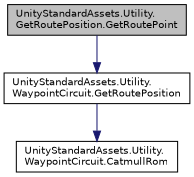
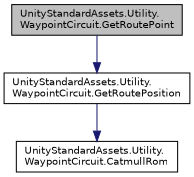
node "UnityStandardAssets.Utility. GetRoutePosition.GetRoutePoint": label "UnityStandardAssets.Utility. GetRoutePosition.GetRoutePoint" -> "UnityStandardAssets.Utility. WaypointCircuit.GetRoutePoint"
